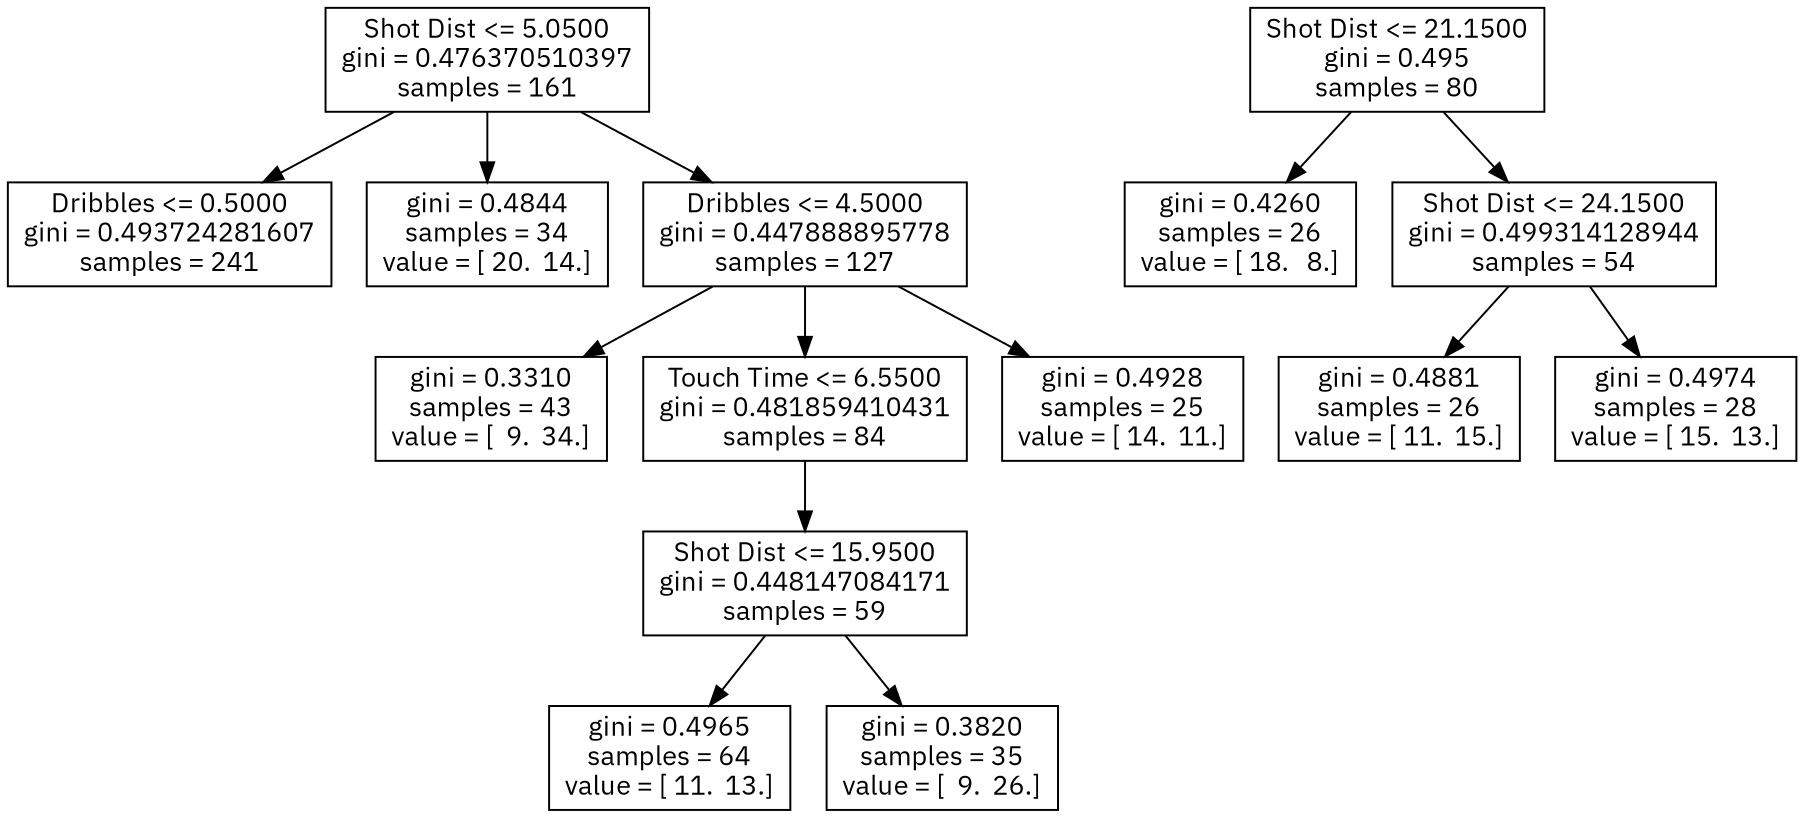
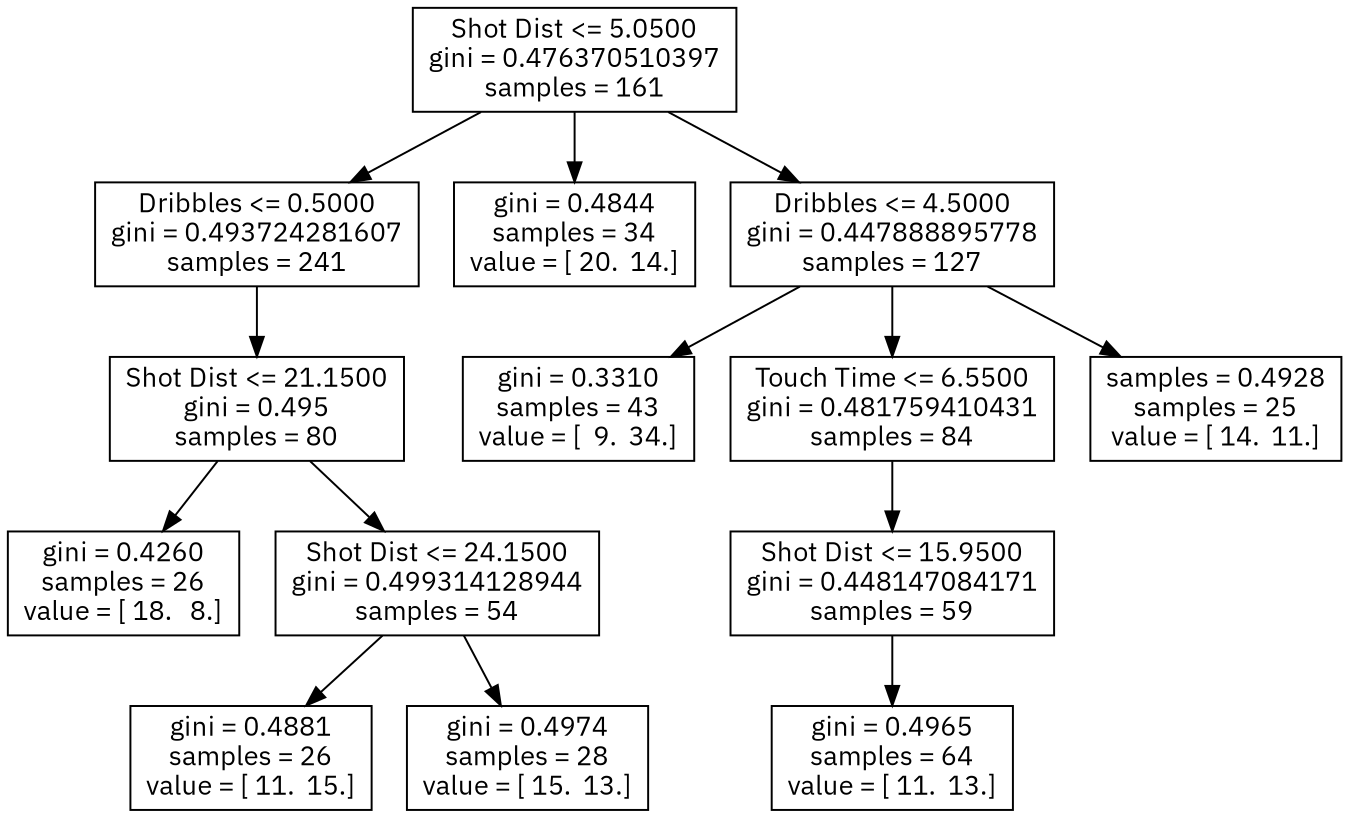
edge "Dribbles <= 0.5000 gini = 0.493724281607 samples = 241" -> "Shot Dist <= 21.1500 gini = 0.495 samples = 80": added
node "Touch Time <= 6.5500 gini = 0.481859410431 samples = 84": label "Touch Time <= 6.5500 gini = 0.481859410431 samples = 84" -> "Touch Time <= 6.5500 gini = 0.481759410431 samples = 84"
node "gini = 0.4928 samples = 25 value = [ 14.  11.]": label "gini = 0.4928 samples = 25 value = [ 14.  11.]" -> "samples = 0.4928 samples = 25 value = [ 14.  11.]"
node "gini = 0.3820 samples = 35 value = [  9.  26.]": removed
